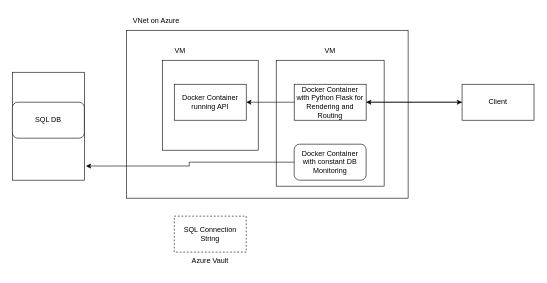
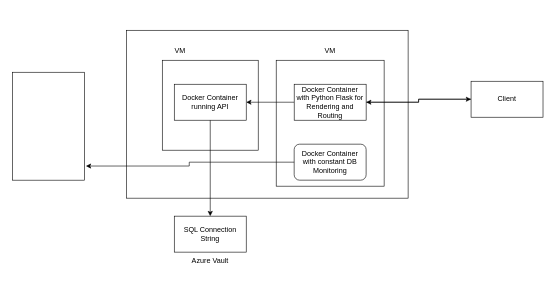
node "VNet on Azure": removed
node "Client": moved (498, 102) -> (507, 99)
node "SQL DB": removed
edge "Docker Container running API" -> "SQL Connection String": added
node "SQL Connection String": style dashed -> solid
